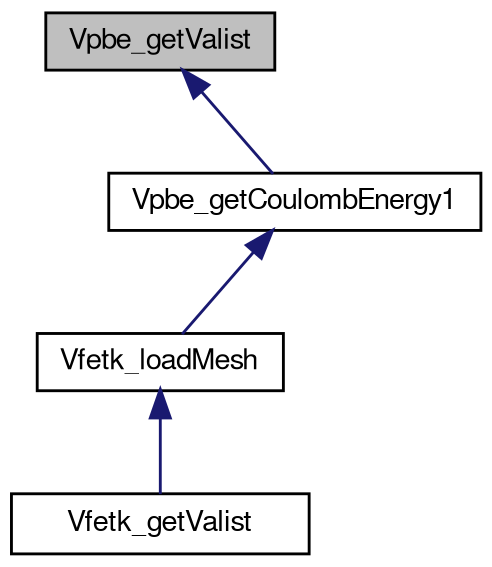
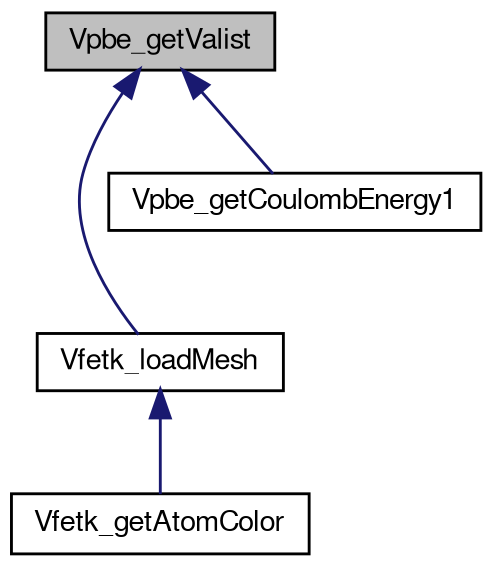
edge "Vfetk_loadMesh" -> "Vpbe_getCoulombEnergy1": now "Vfetk_loadMesh" -> "Vpbe_getValist"
node "Vfetk_getValist": label "Vfetk_getValist" -> "Vfetk_getAtomColor"
